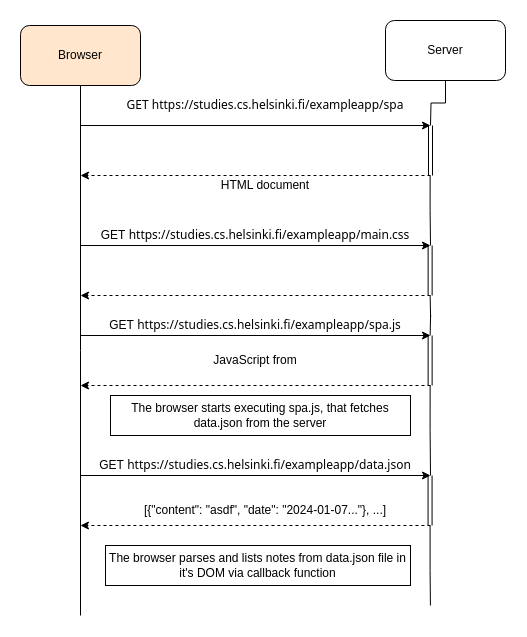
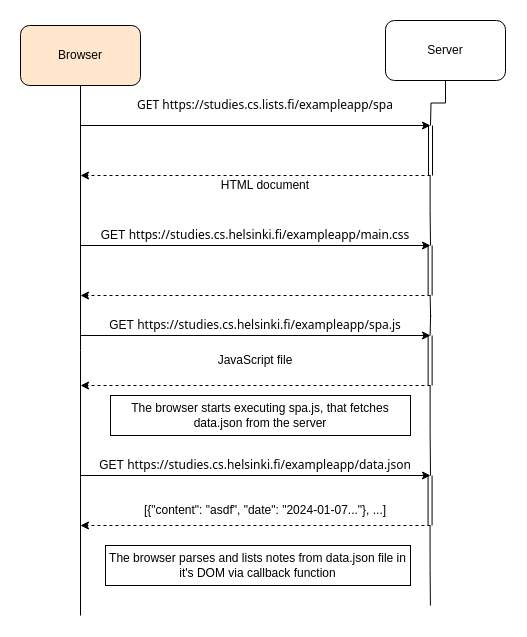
node "GET https://studies.cs.helsinki.fi/exampleapp/spa": label "GET https://studies.cs.helsinki.fi/exampleapp/spa" -> "GET https://studies.cs.lists.fi/exampleapp/spa"
node "JavaScript from": label "JavaScript from" -> "JavaScript file"
